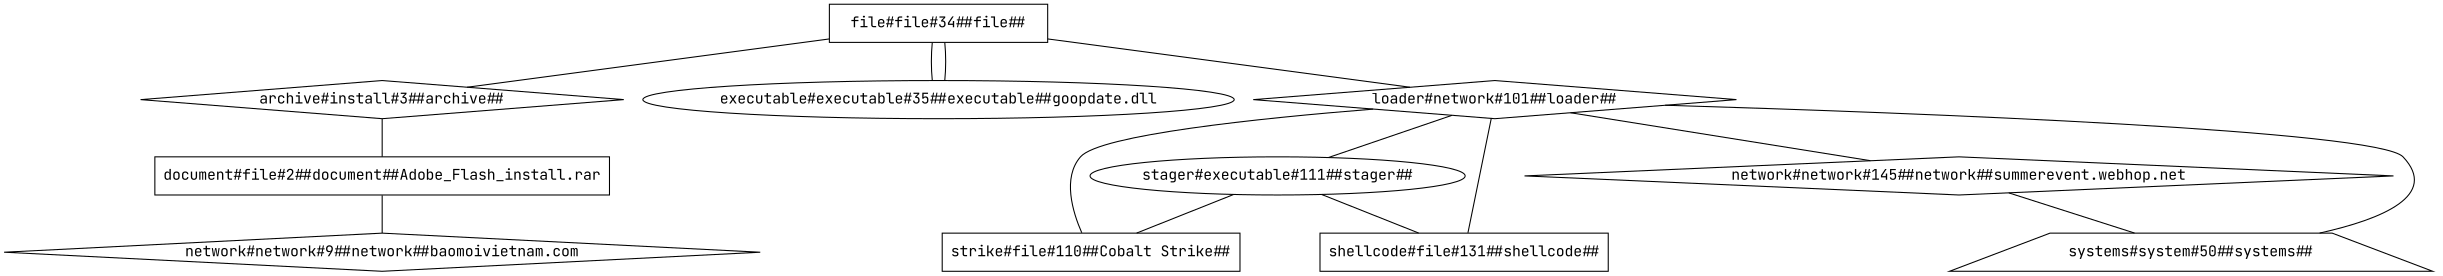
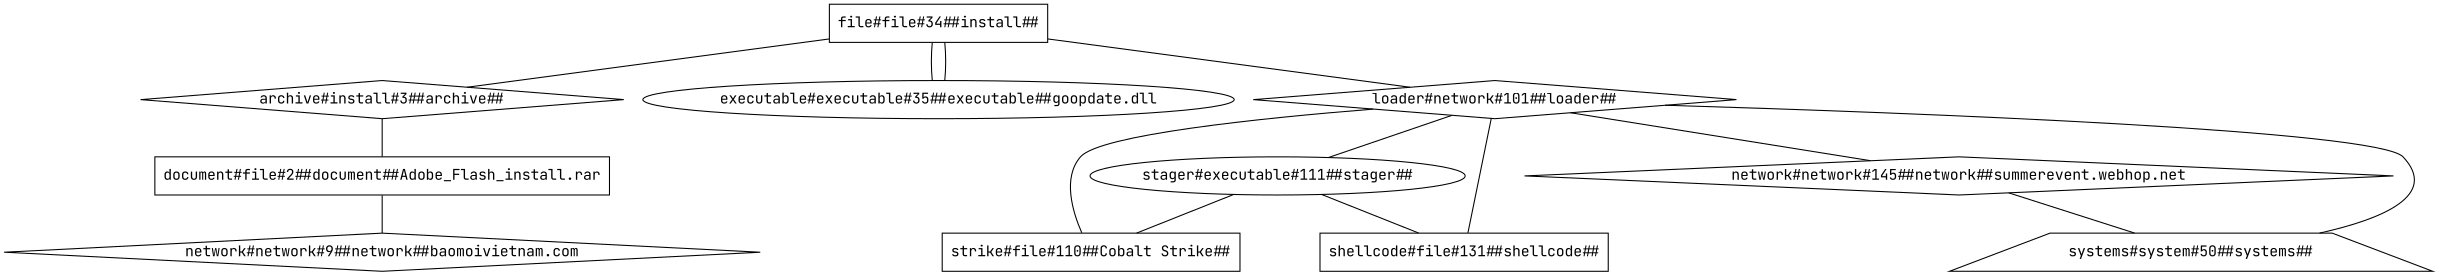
node "file#file#34##file##": label "file#file#34##file##" -> "file#file#34##install##"
